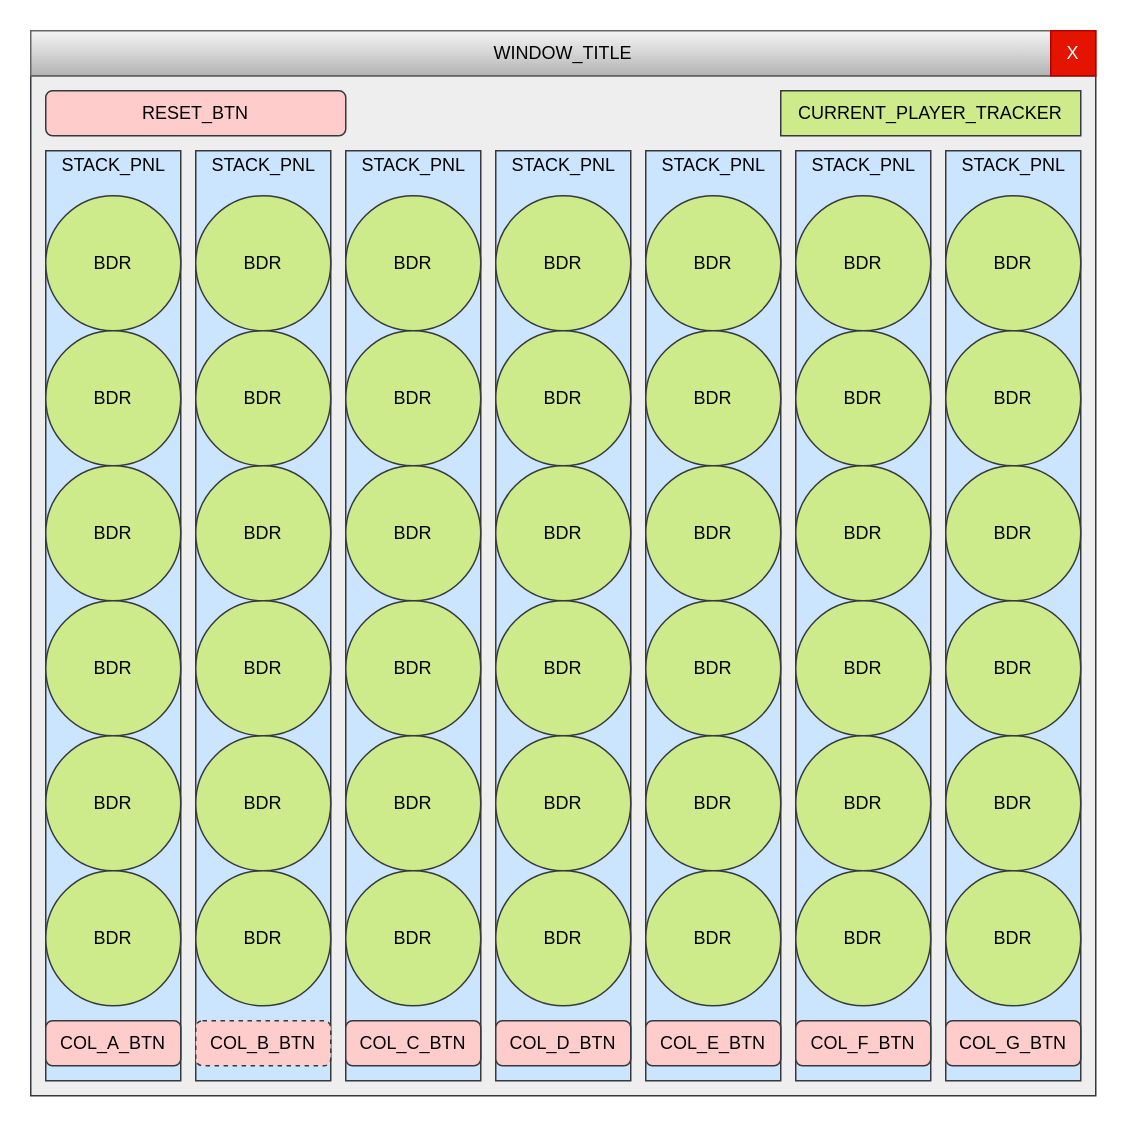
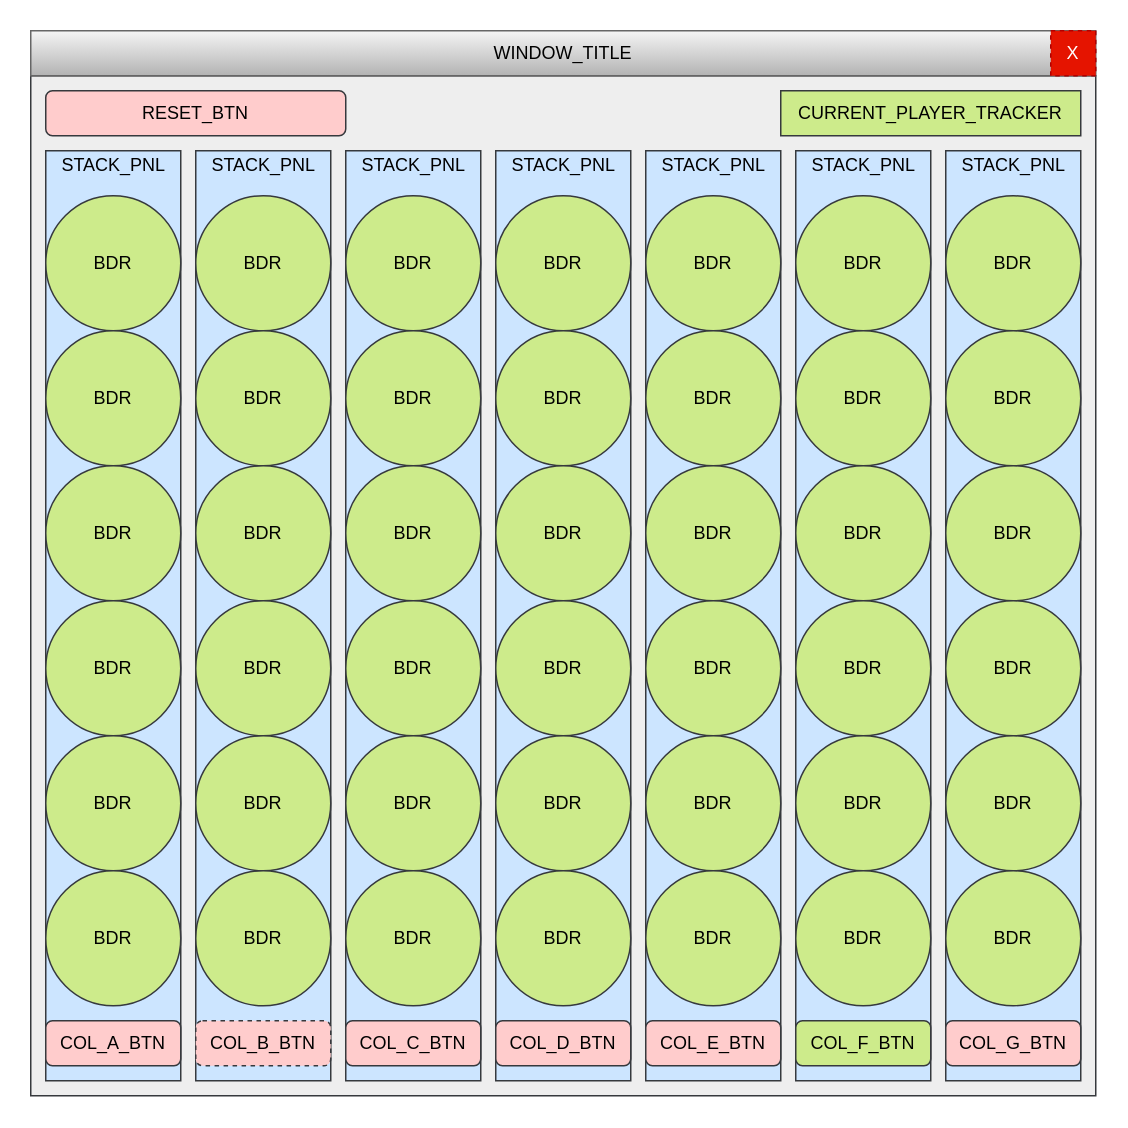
node "X": style solid -> dashed
node "COL_F_BTN": fillcolor #ffcccc -> #cdeb8b
